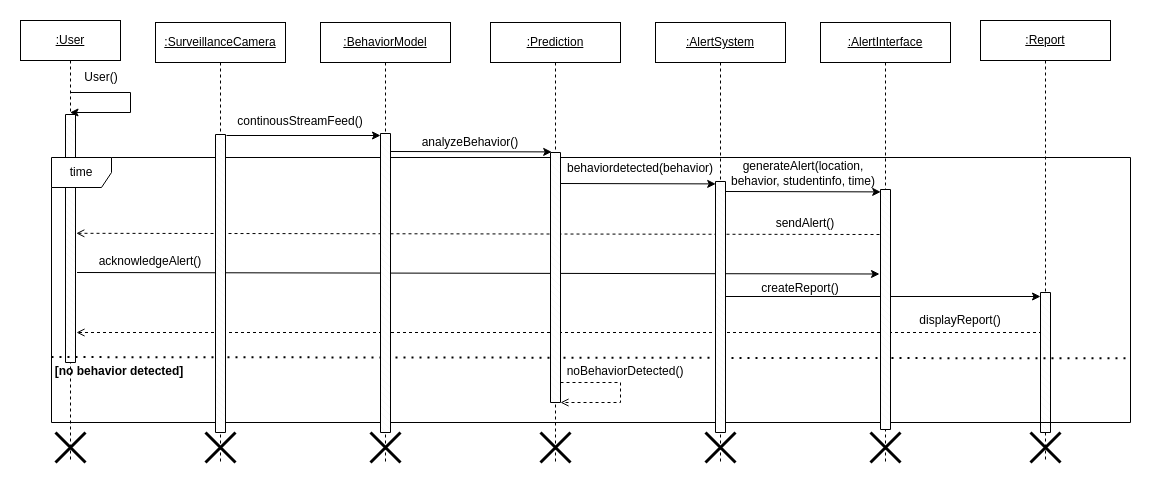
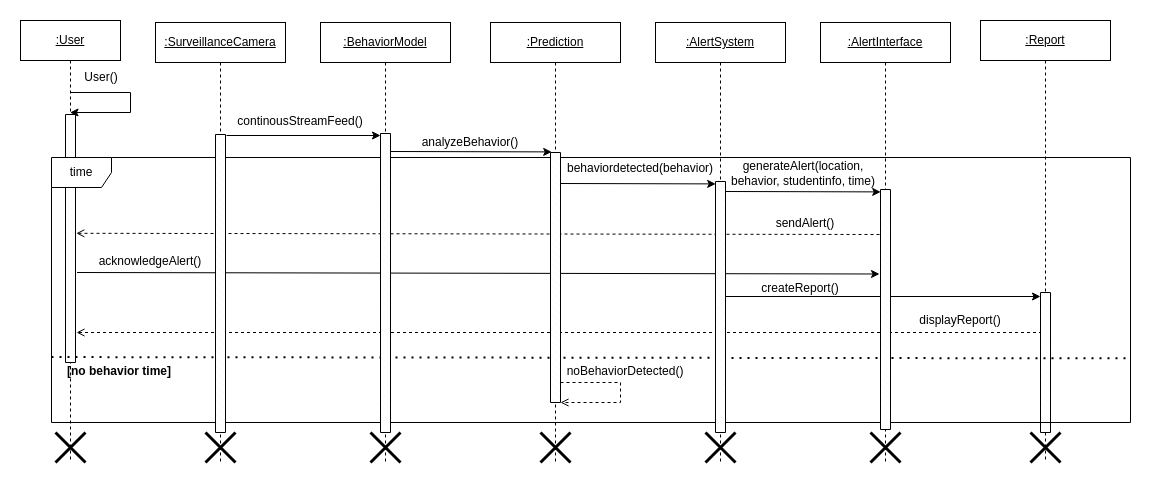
node "[no behavior detected]": label "[no behavior detected]" -> "[no behavior time]"
